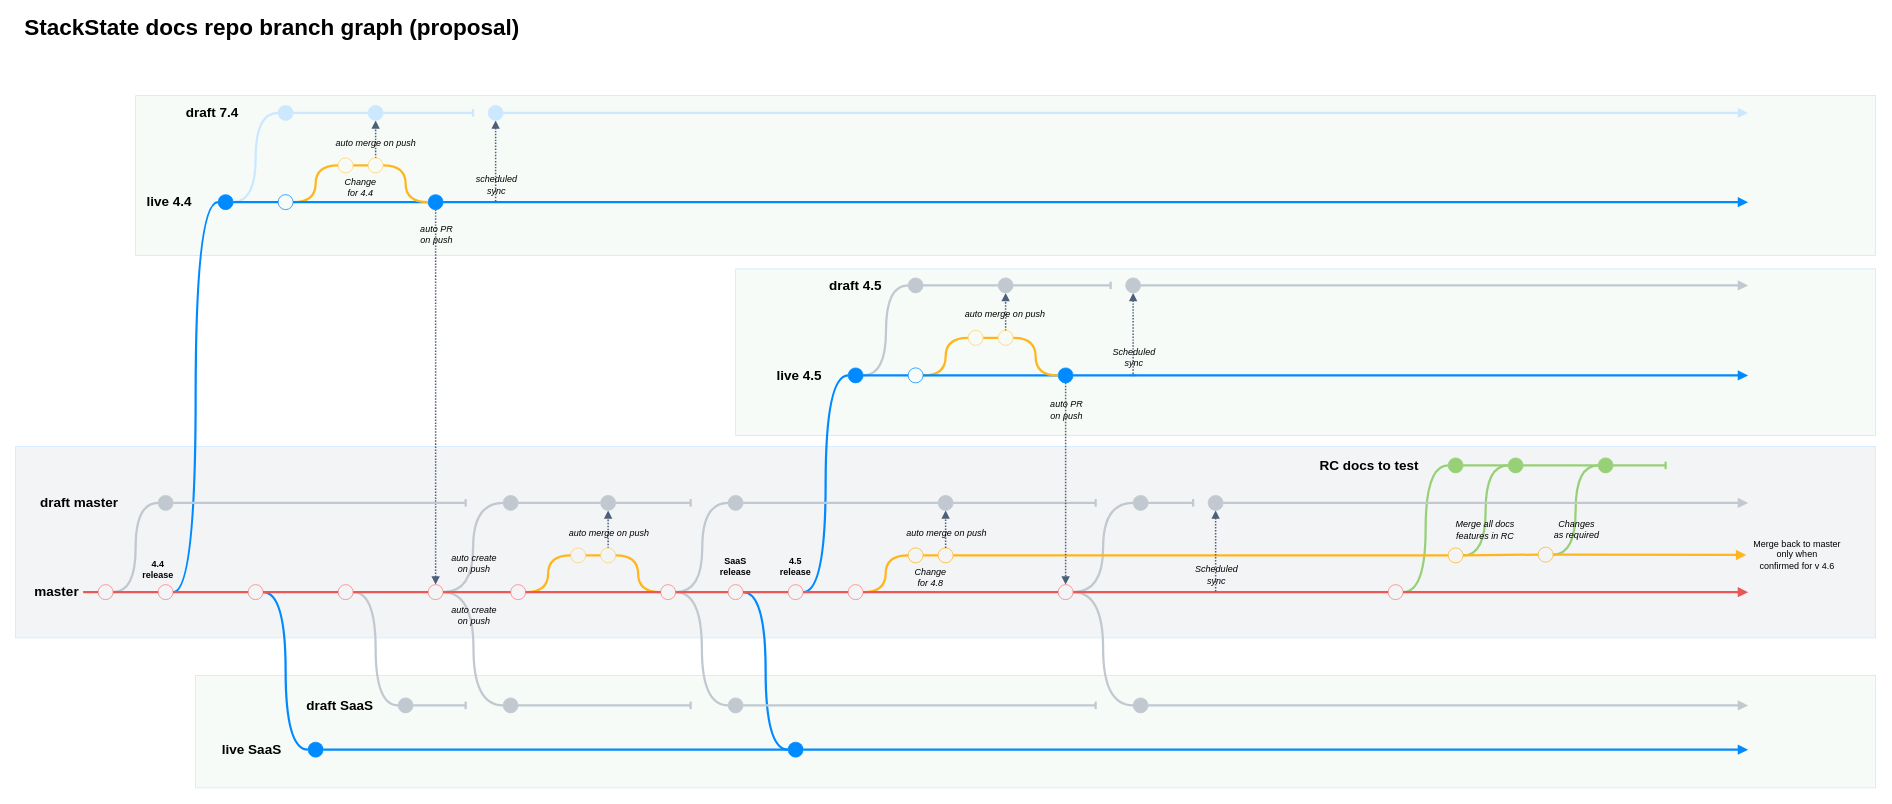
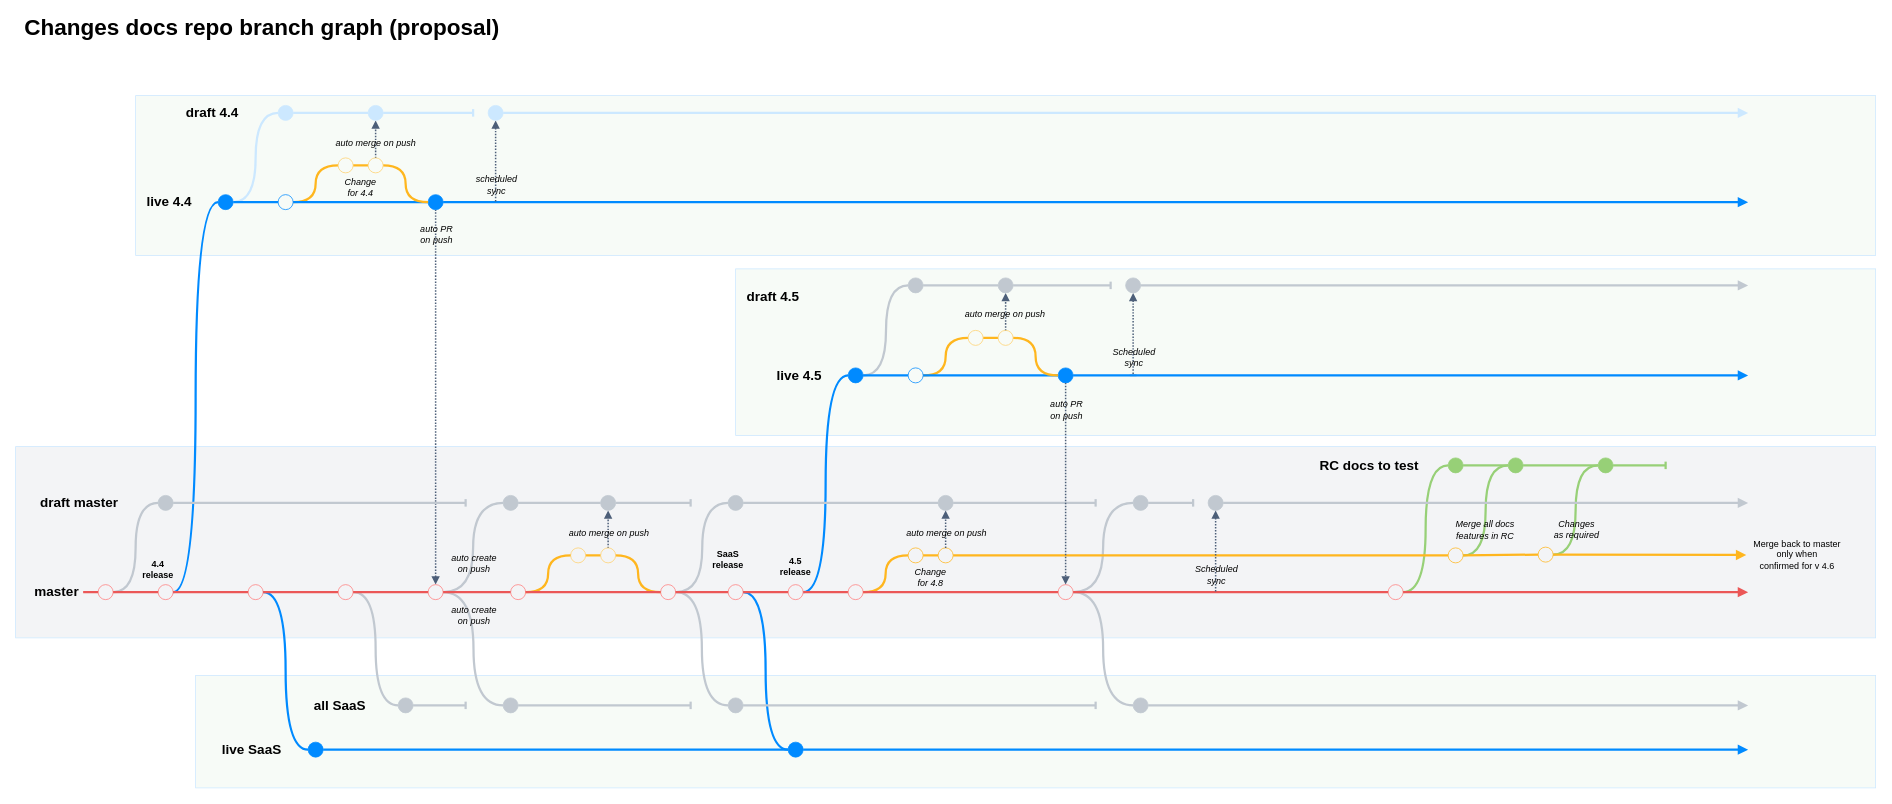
node "StackState docs repo branch graph (proposal)": label "StackState docs repo branch graph (proposal)" -> "Changes docs repo branch graph (proposal)"
node "draft 7.4": label "draft 7.4" -> "draft 4.4"
node "draft 4.5": moved (855, 285) -> (773, 297)
node "SaaS release": moved (735, 567) -> (728, 559)
node "draft SaaS": label "draft SaaS" -> "all SaaS"
